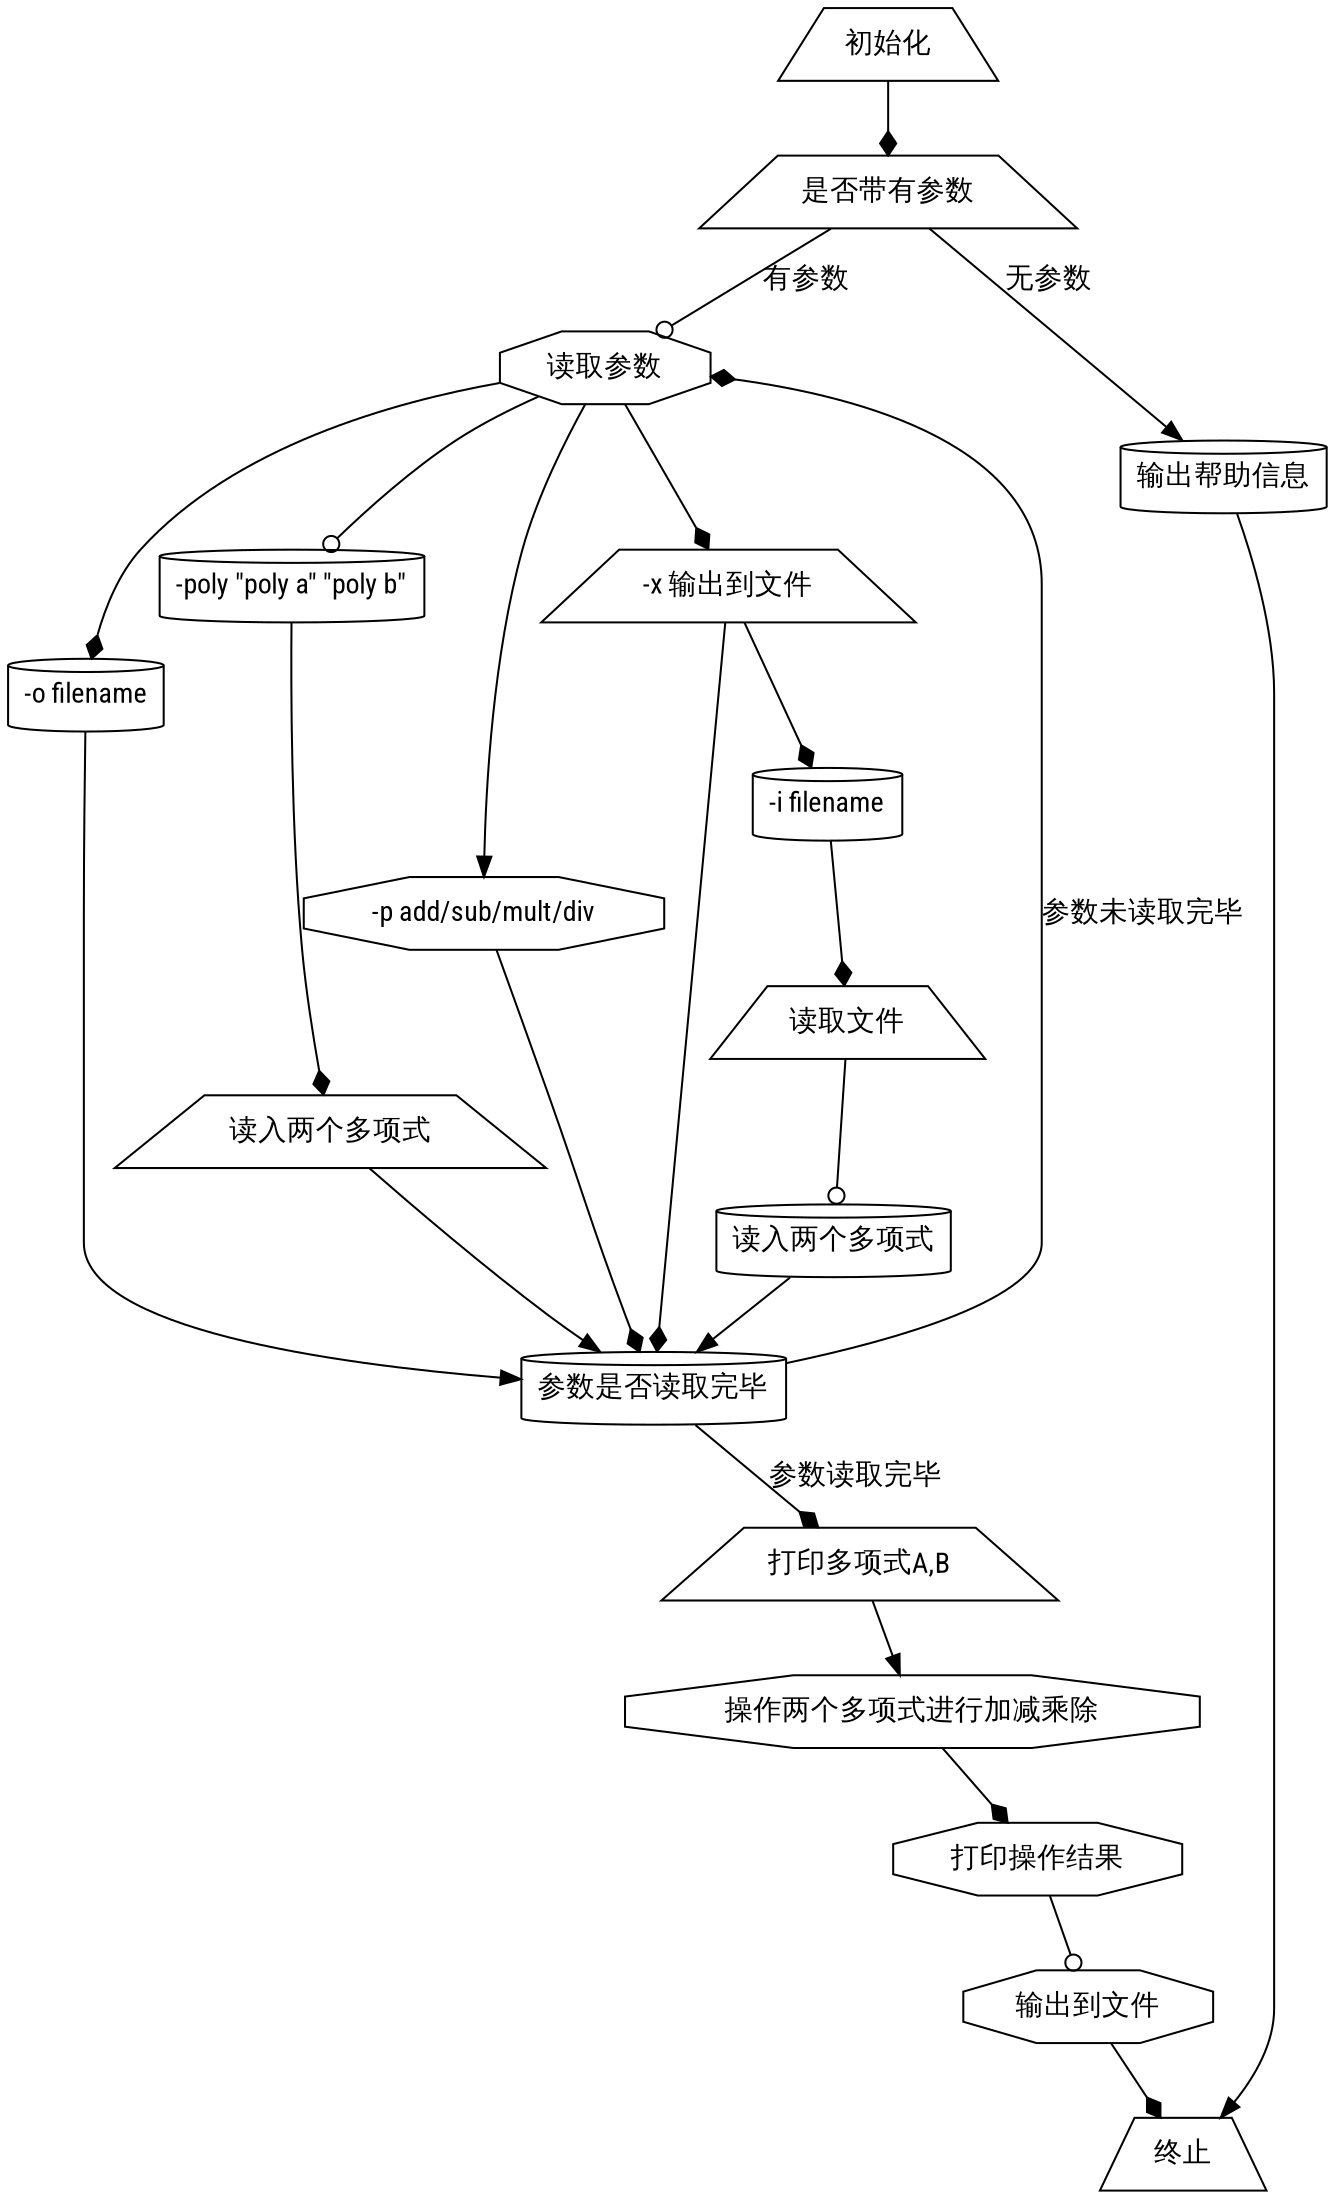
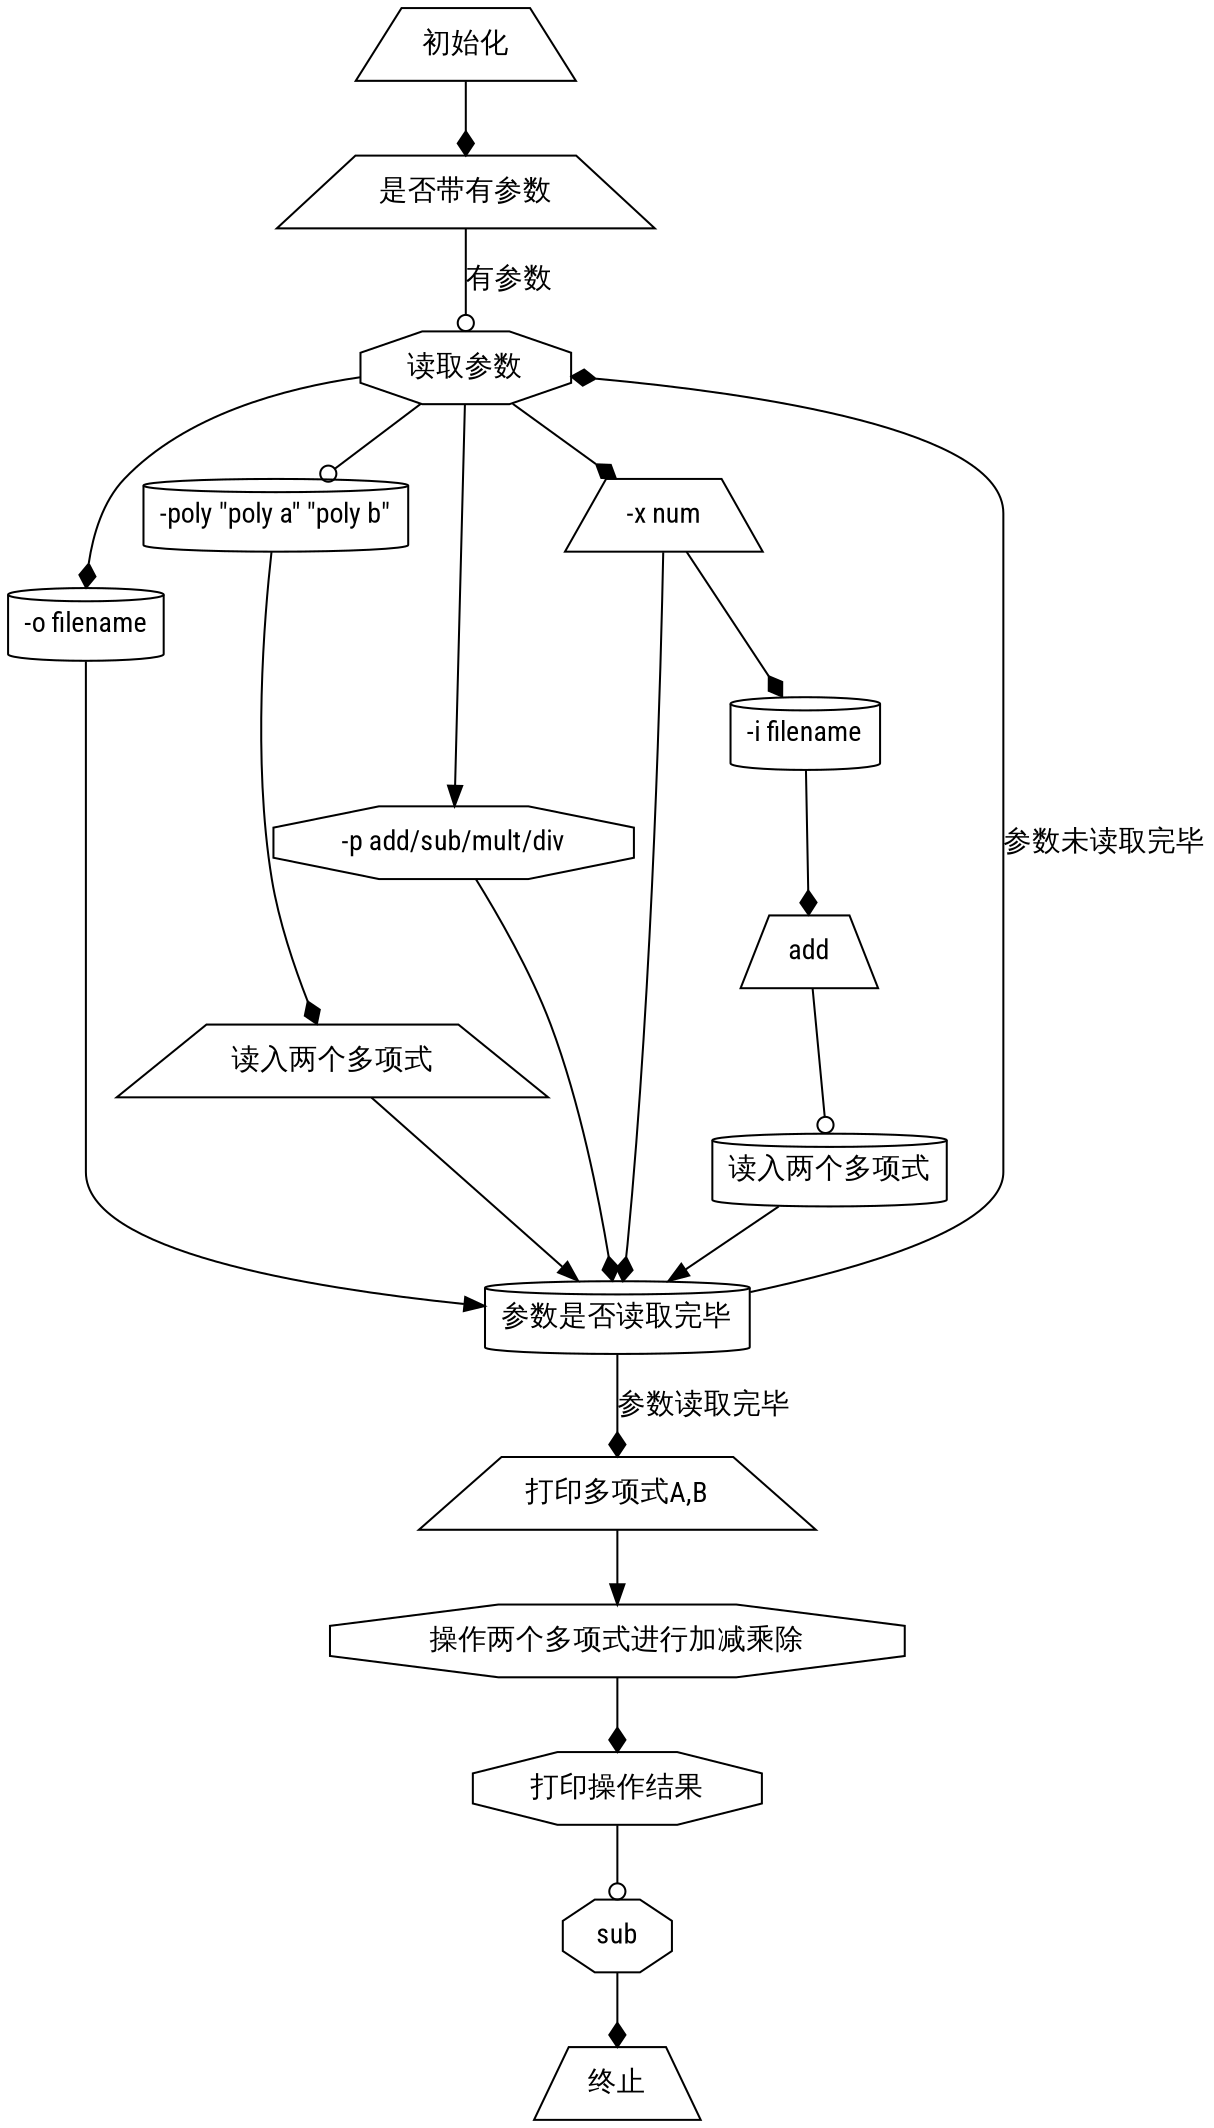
node "输出帮助信息": removed
node "-x 输出到文件": label "-x 输出到文件" -> "-x num"
node "读取文件": label "读取文件" -> "add"
node "输出到文件": label "输出到文件" -> "sub"
